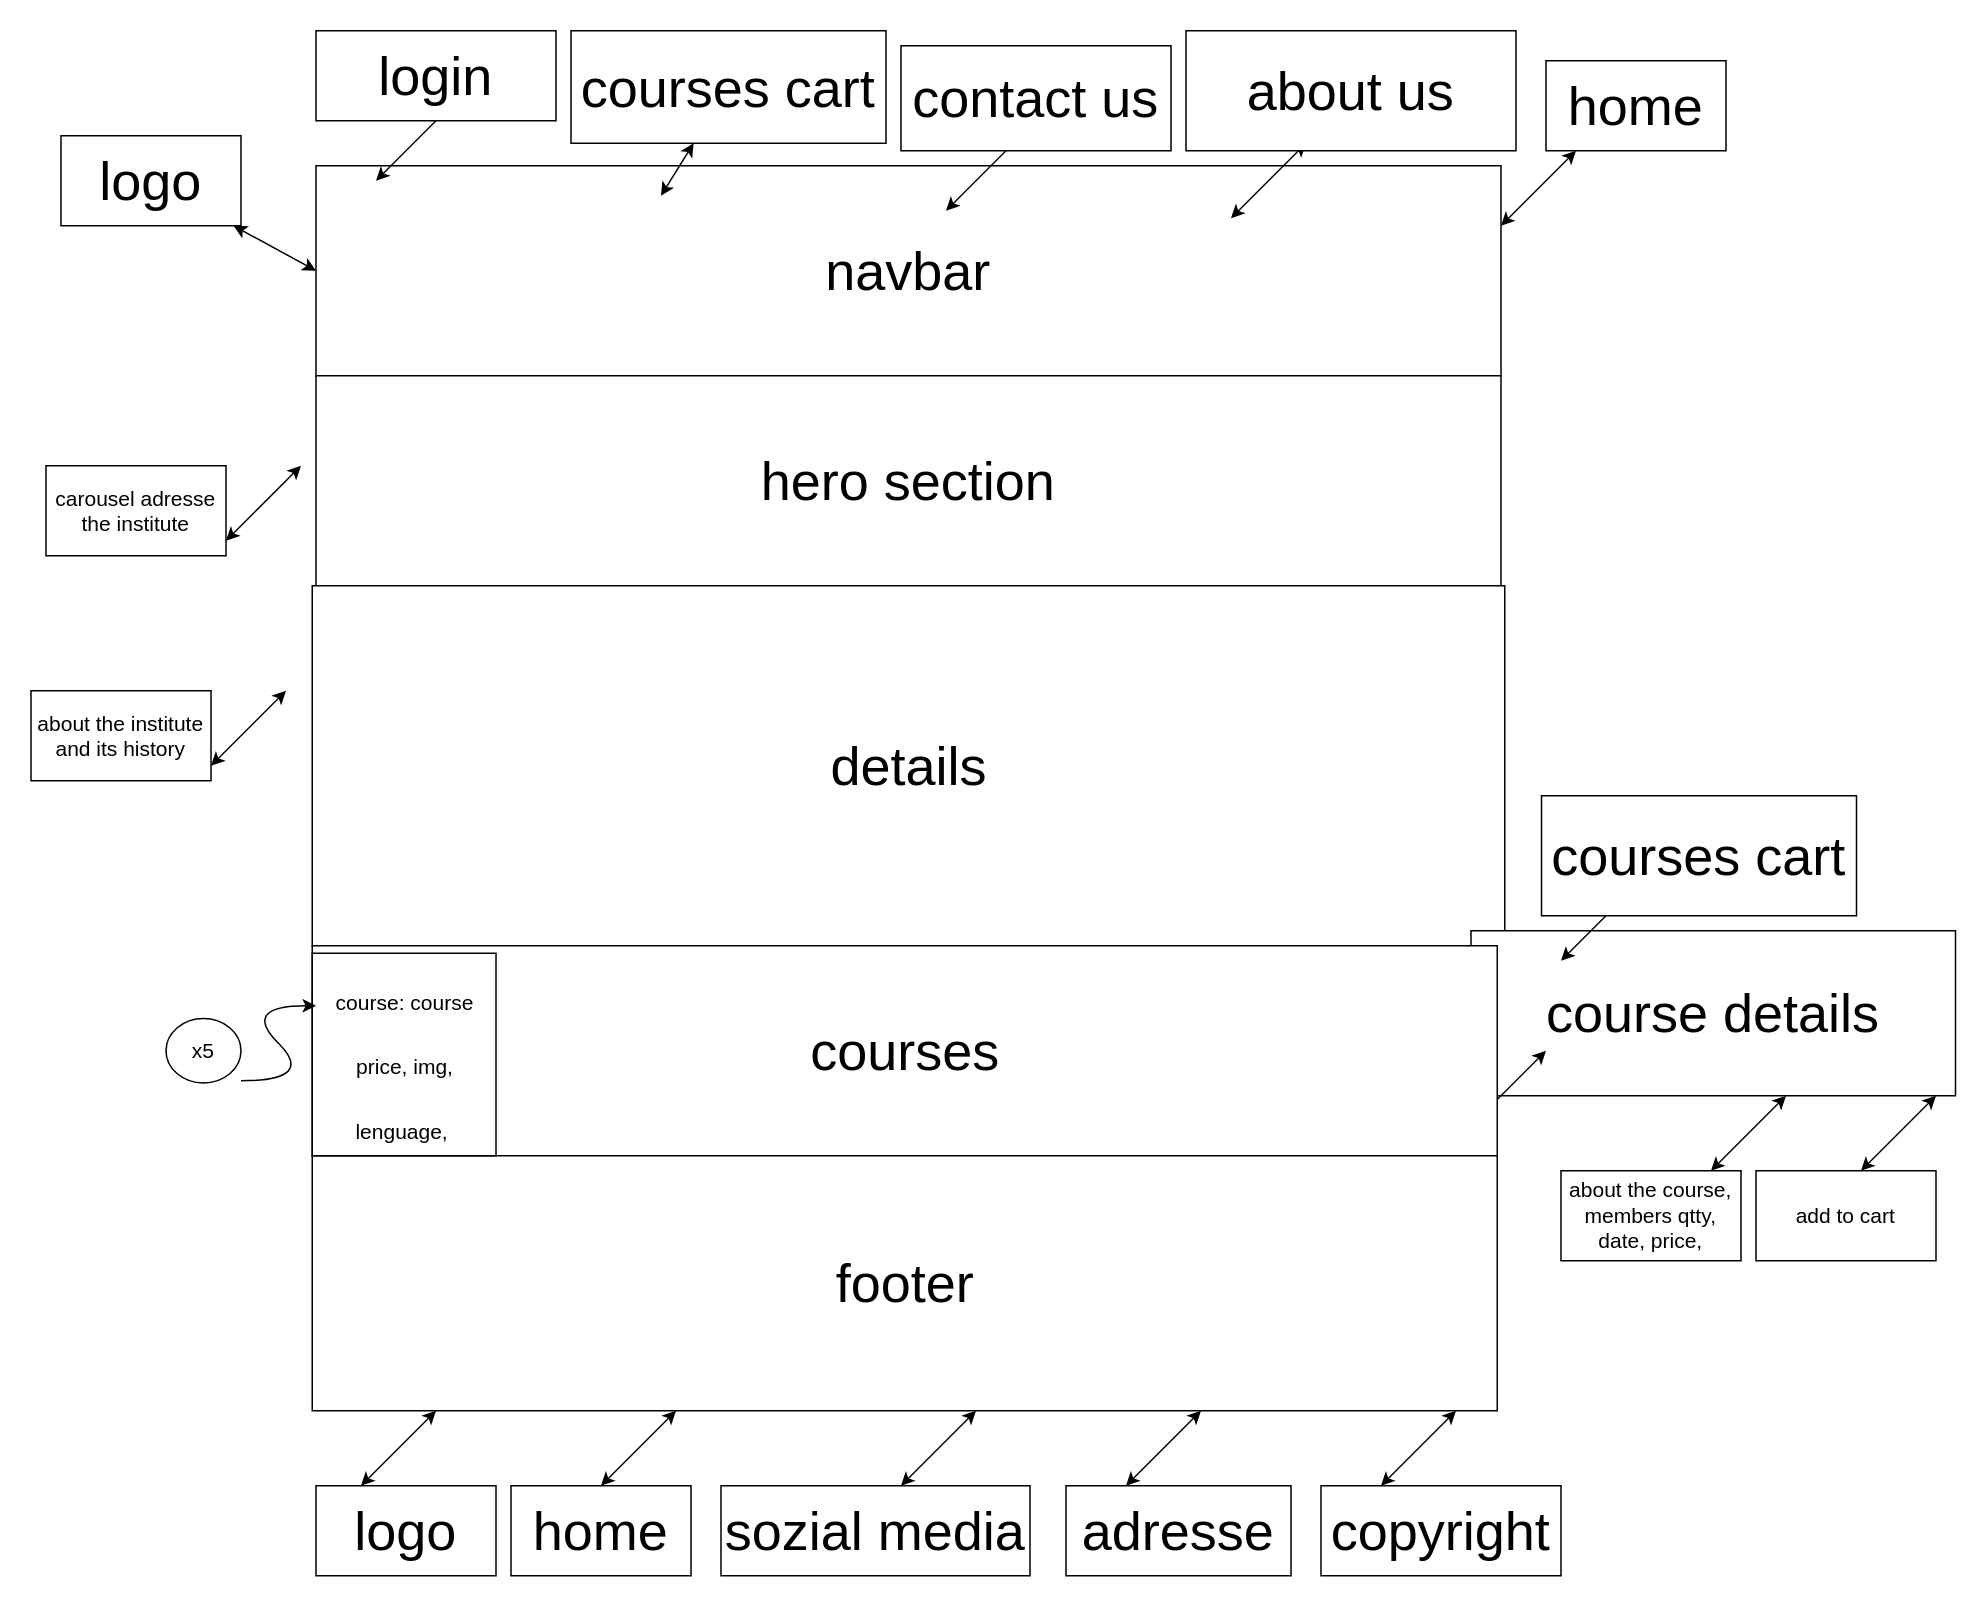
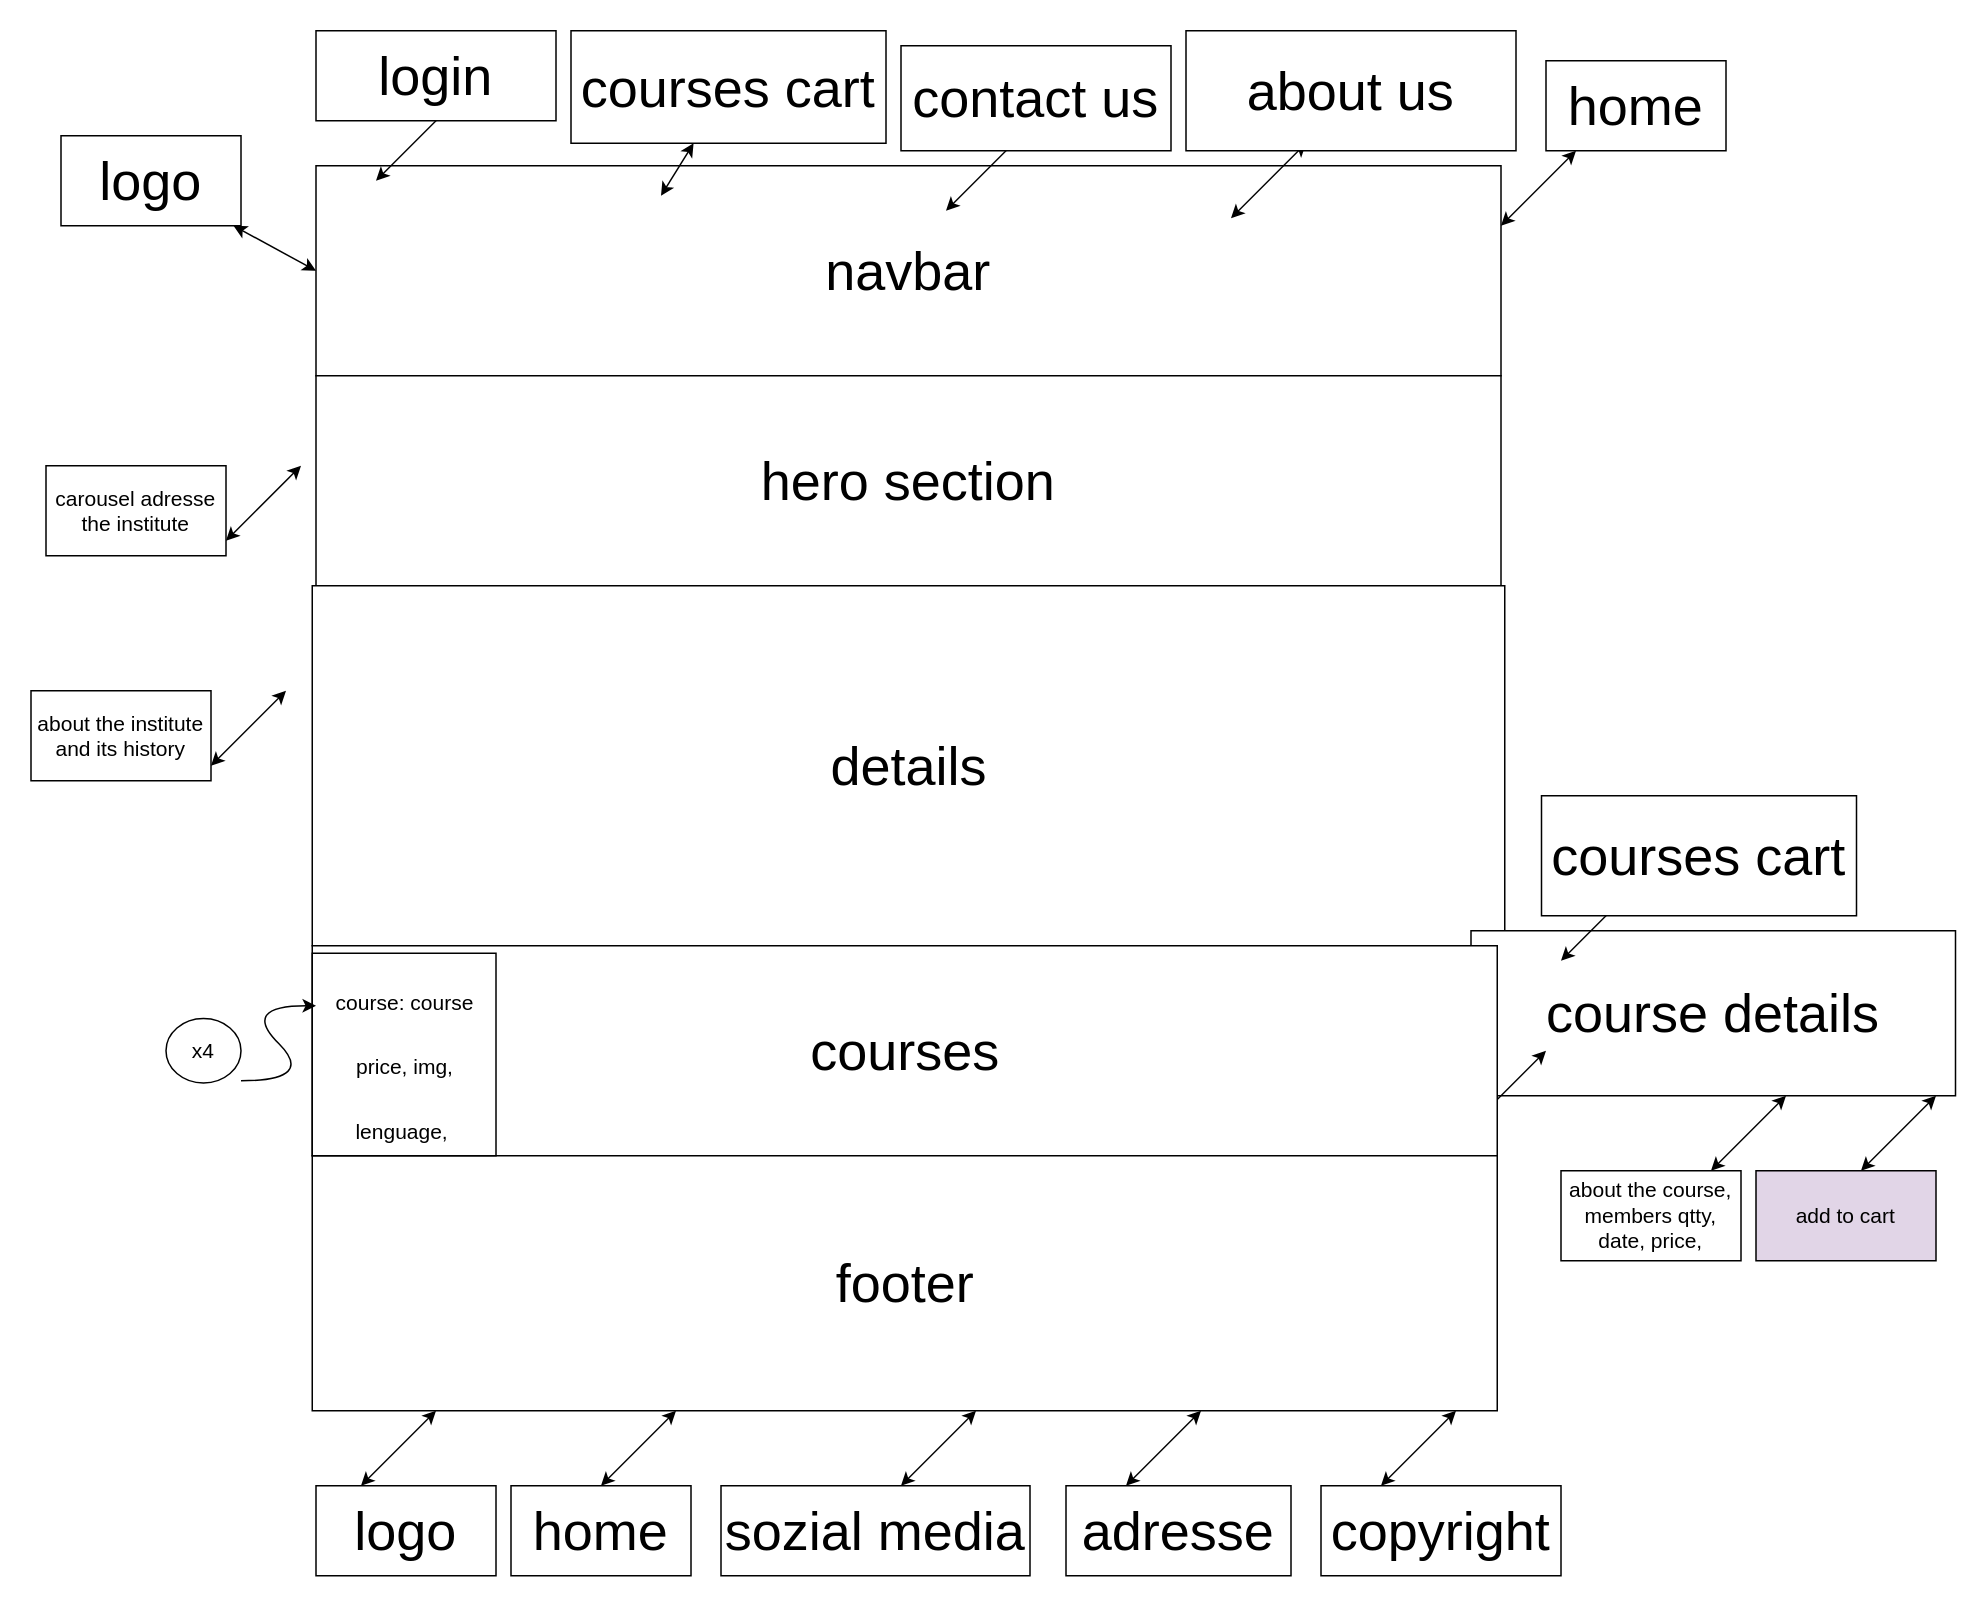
node "x5": label "x5" -> "x4"
node "add to cart": fillcolor #ffffff -> #e1d5e7
